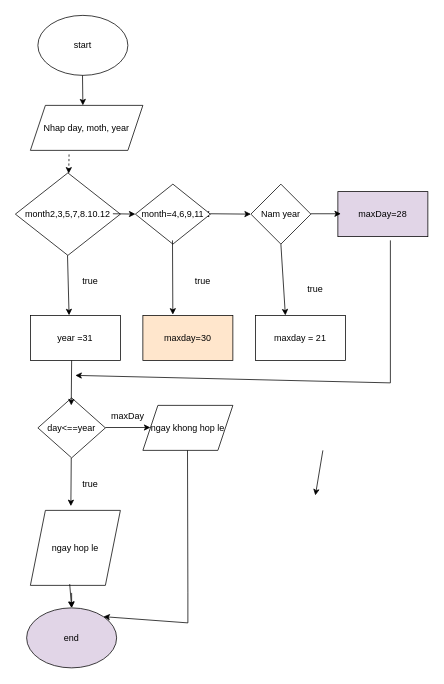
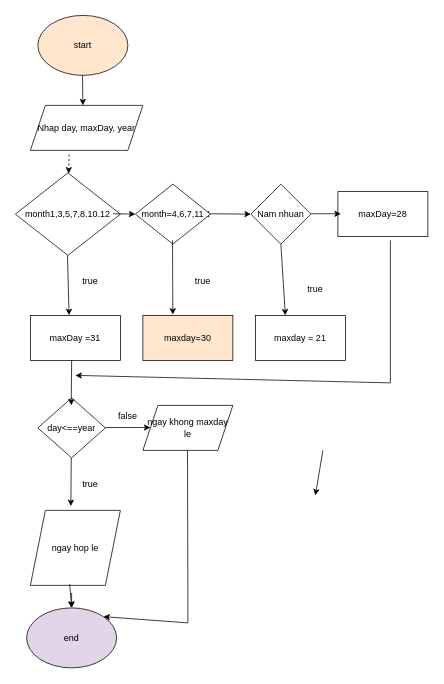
node "start": fillcolor #ffffff -> #ffe6cc
node "Nhap day, moth, year": label "Nhap day, moth, year" -> "Nhap day, maxDay, year"
node "month2,3,5,7,8.10.12": label "month2,3,5,7,8.10.12" -> "month1,3,5,7,8.10.12"
node "month=4,6,9,11": label "month=4,6,9,11" -> "month=4,6,7,11"
node "Nam year": label "Nam year" -> "Nam nhuan"
node "maxDay=28": fillcolor #e1d5e7 -> #ffffff
node "year =31": label "year =31" -> "maxDay =31"
node "maxDay": label "maxDay" -> "false"
node "ngay khong hop le": label "ngay khong hop le" -> "ngay khong maxday le"
